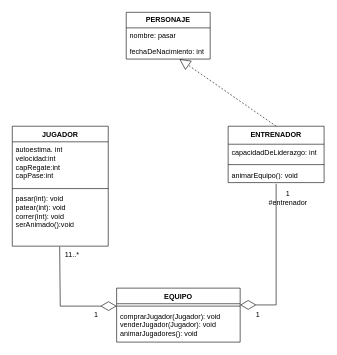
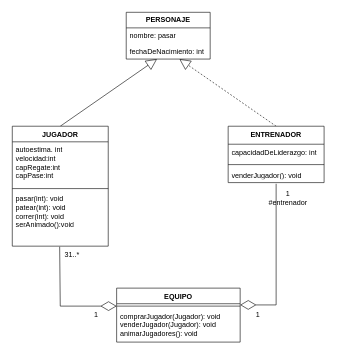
edge "JUGADOR" -> "fechaDeNacimiento: int": added
node "animarEquipo(): void": label "animarEquipo(): void" -> "venderJugador(): void"
node "11..*": label "11..*" -> "31..*"
